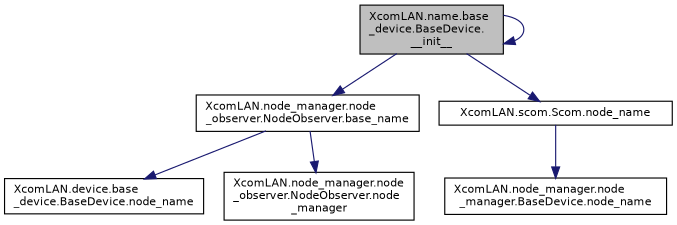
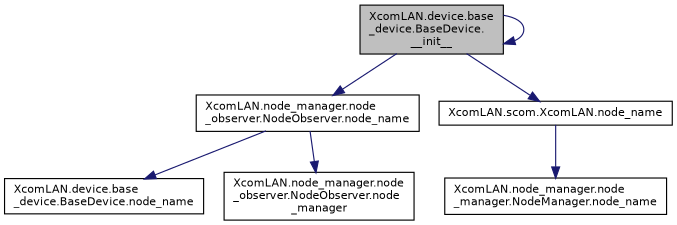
node "XcomLAN.name.base _device.BaseDevice. __init__": label "XcomLAN.name.base _device.BaseDevice. __init__" -> "XcomLAN.device.base _device.BaseDevice. __init__"
node "XcomLAN.node_manager.node _observer.NodeObserver.base_name": label "XcomLAN.node_manager.node _observer.NodeObserver.base_name" -> "XcomLAN.node_manager.node _observer.NodeObserver.node_name"
node "XcomLAN.scom.Scom.node_name": label "XcomLAN.scom.Scom.node_name" -> "XcomLAN.scom.XcomLAN.node_name"
node "XcomLAN.node_manager.node _manager.BaseDevice.node_name": label "XcomLAN.node_manager.node _manager.BaseDevice.node_name" -> "XcomLAN.node_manager.node _manager.NodeManager.node_name"
